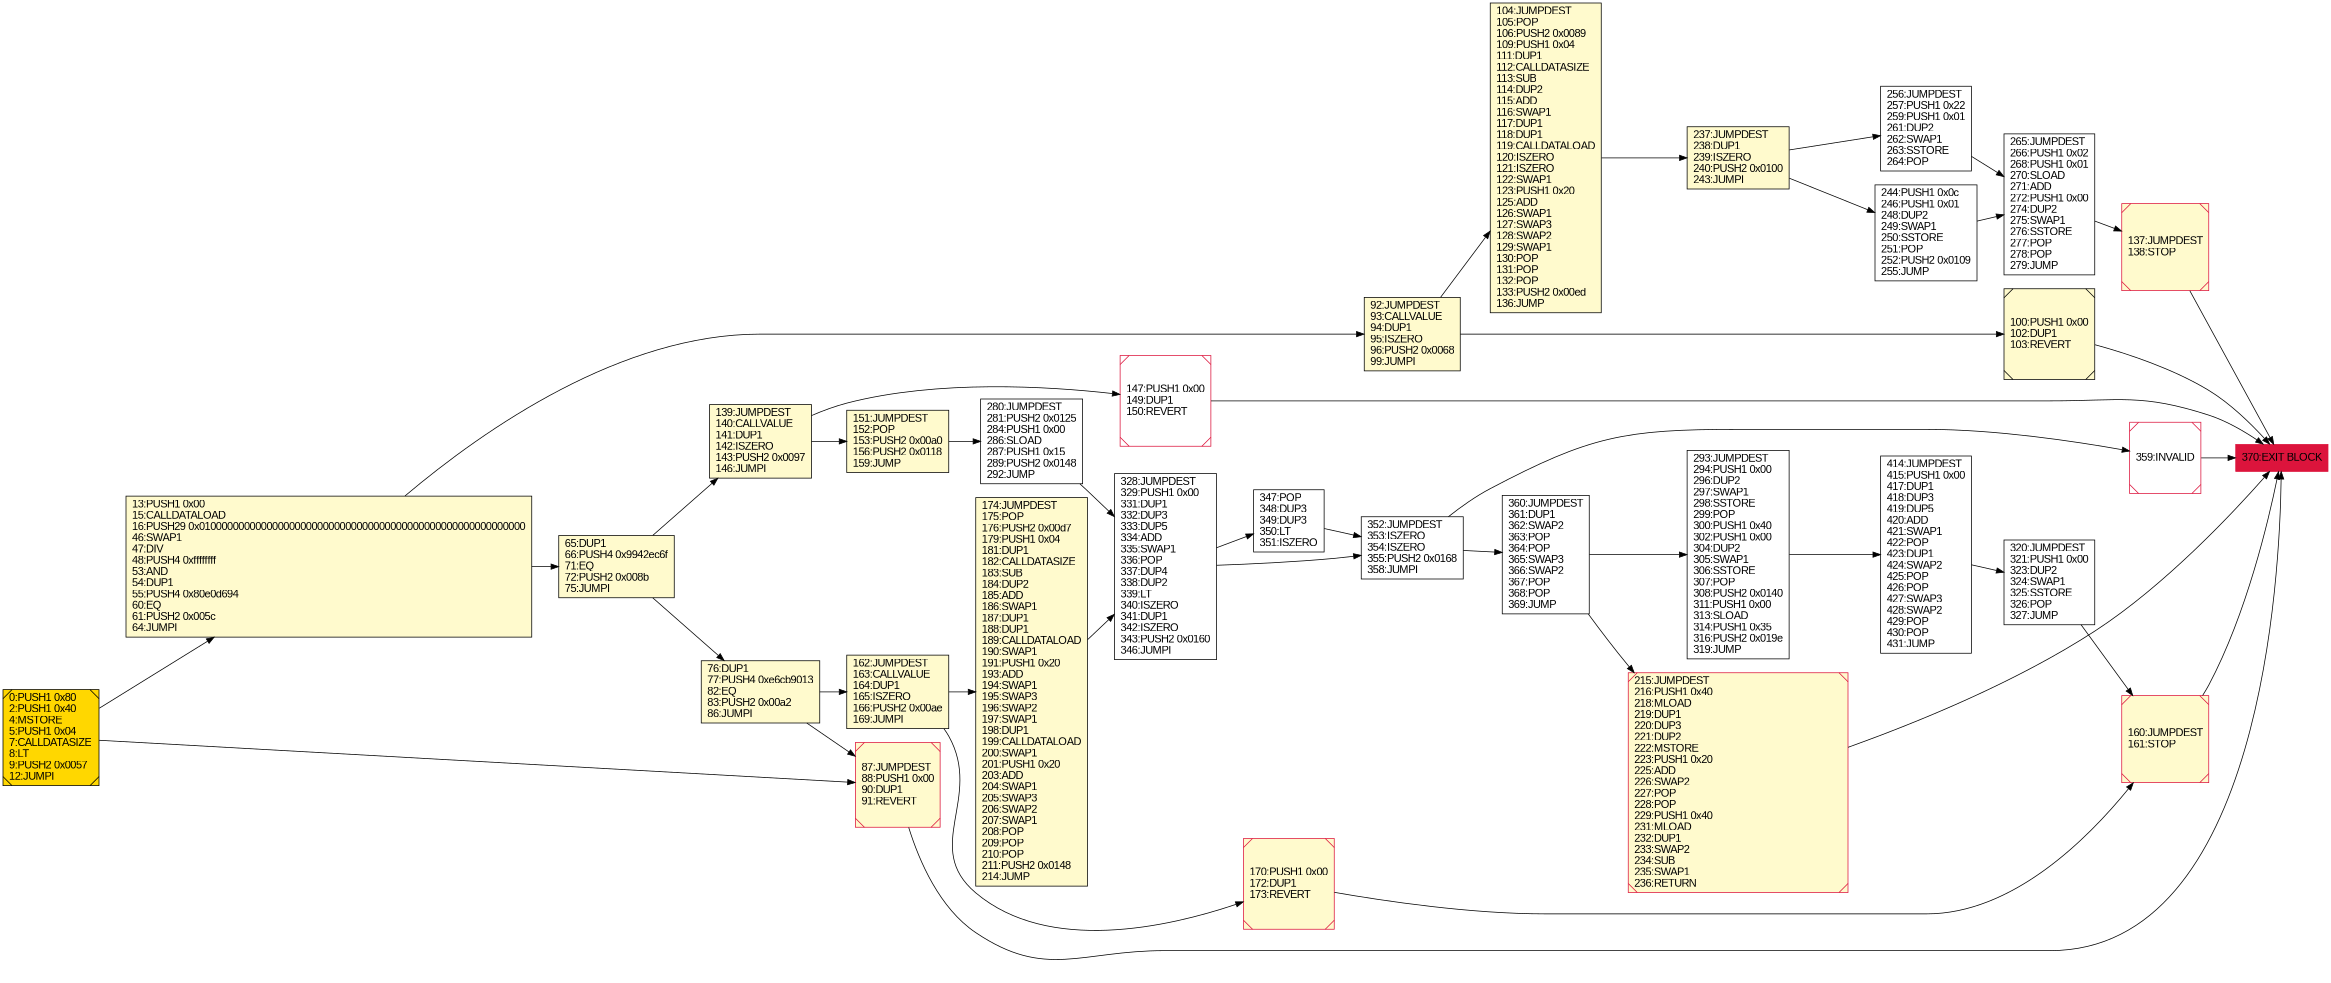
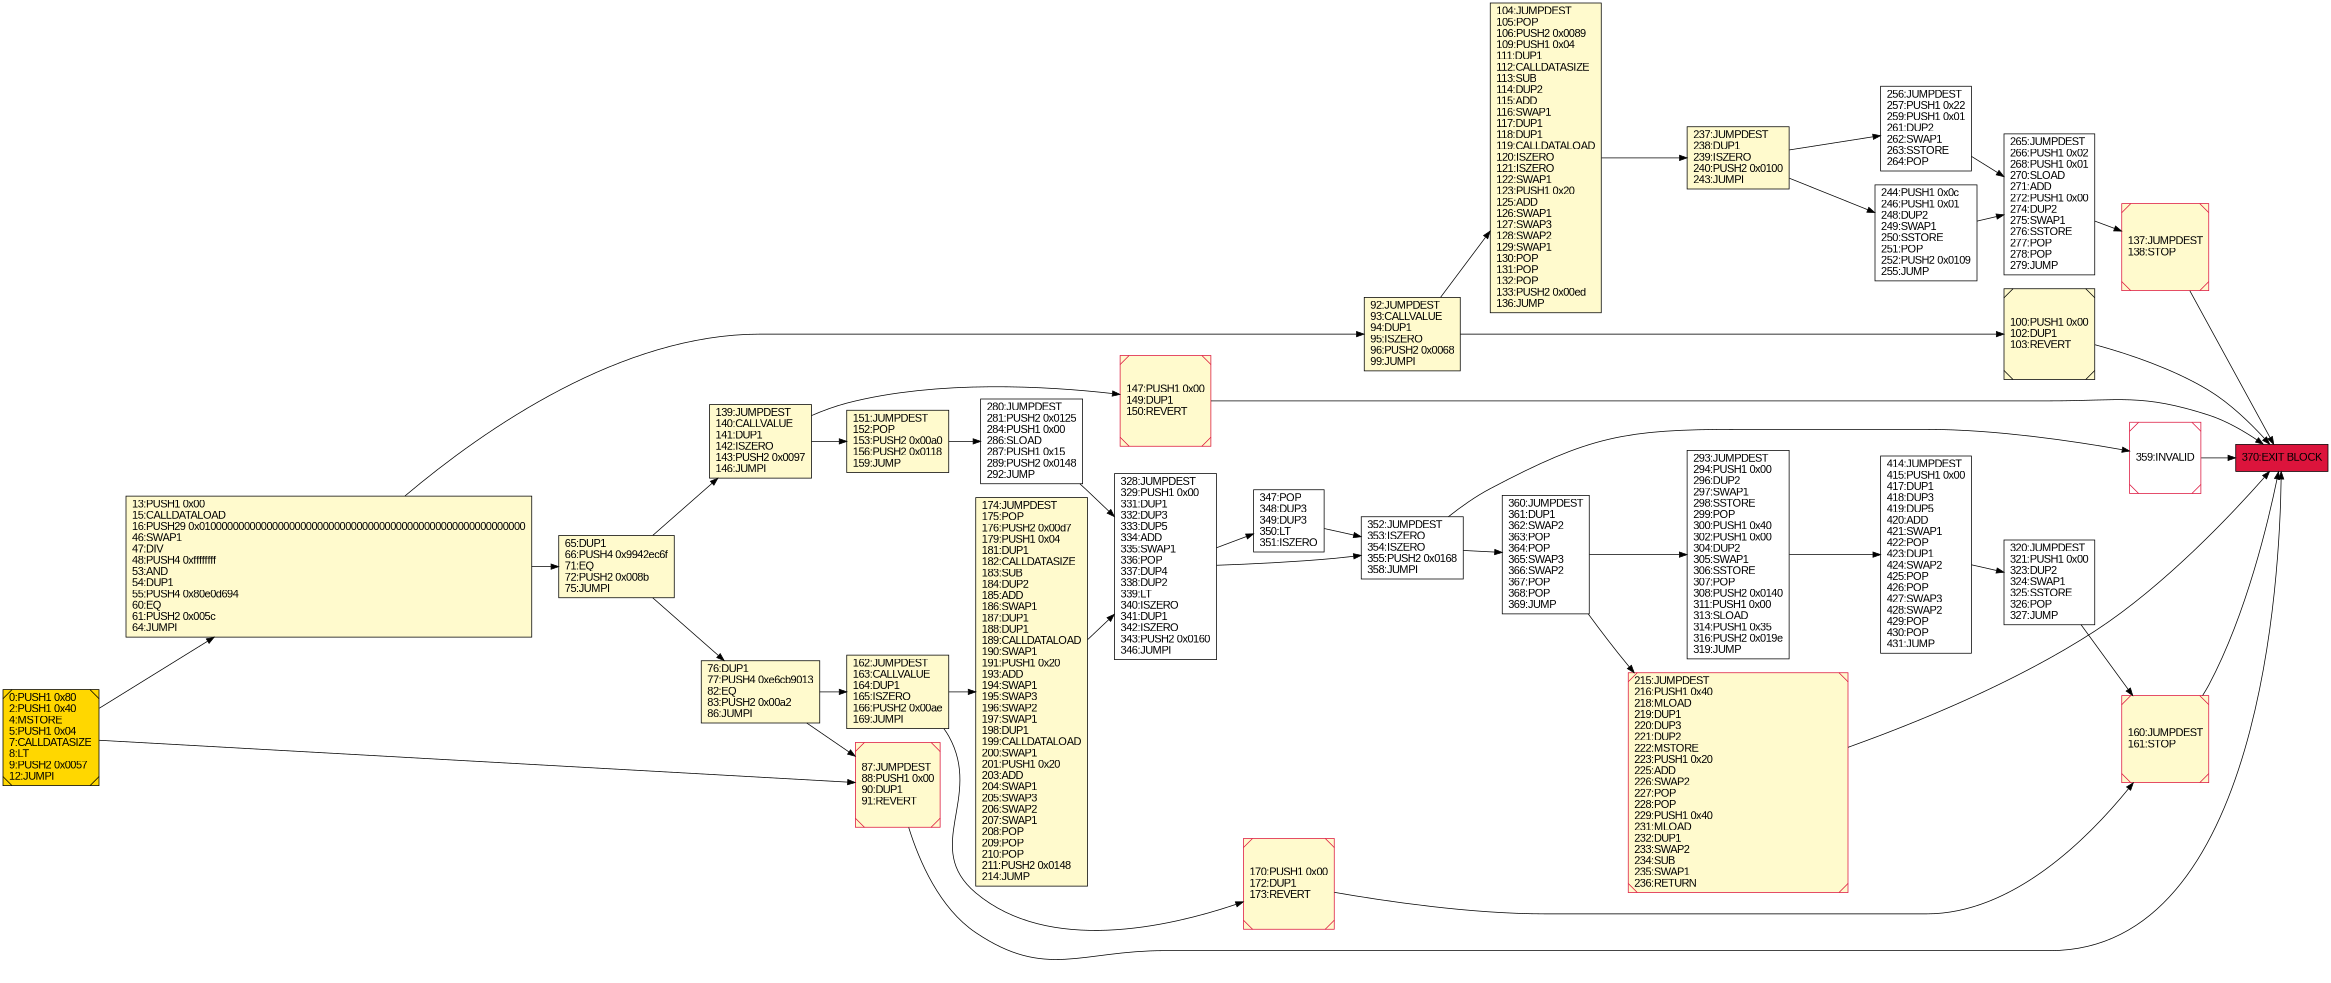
node "147:PUSH1 0x00 149:DUP1 150:REVERT": fillcolor white -> lemonchiffon
node "370:EXIT BLOCK": color crimson -> black
